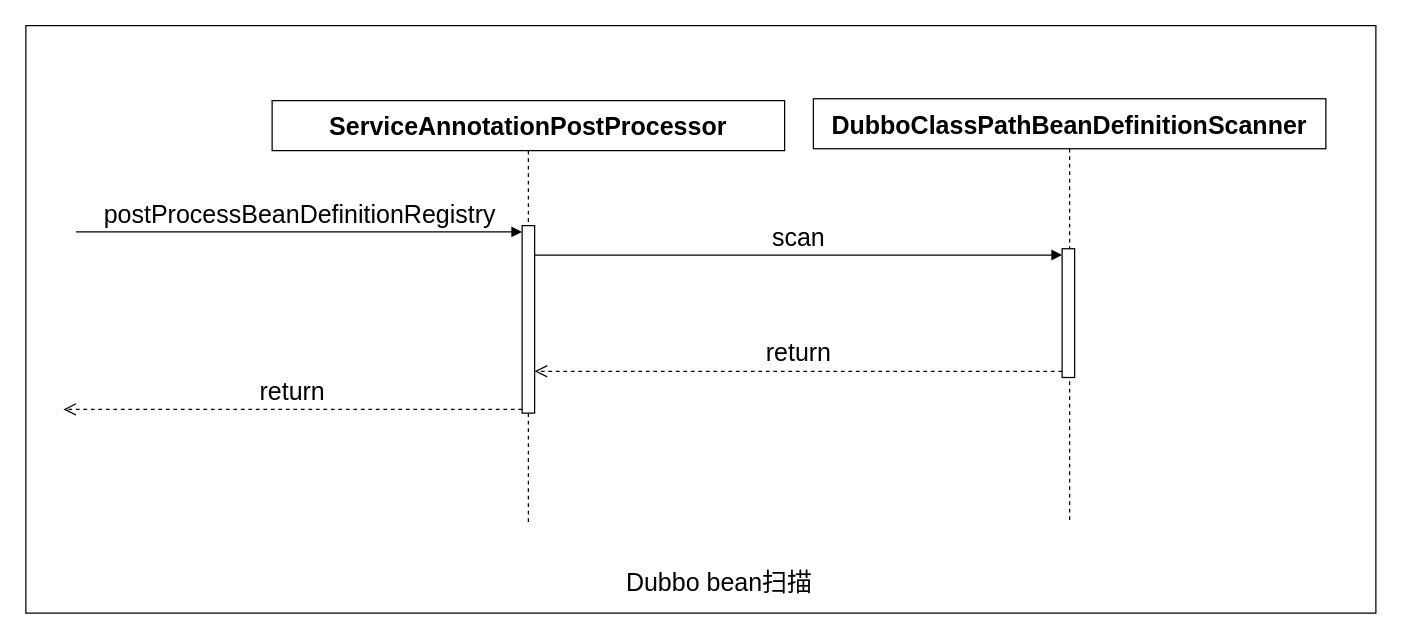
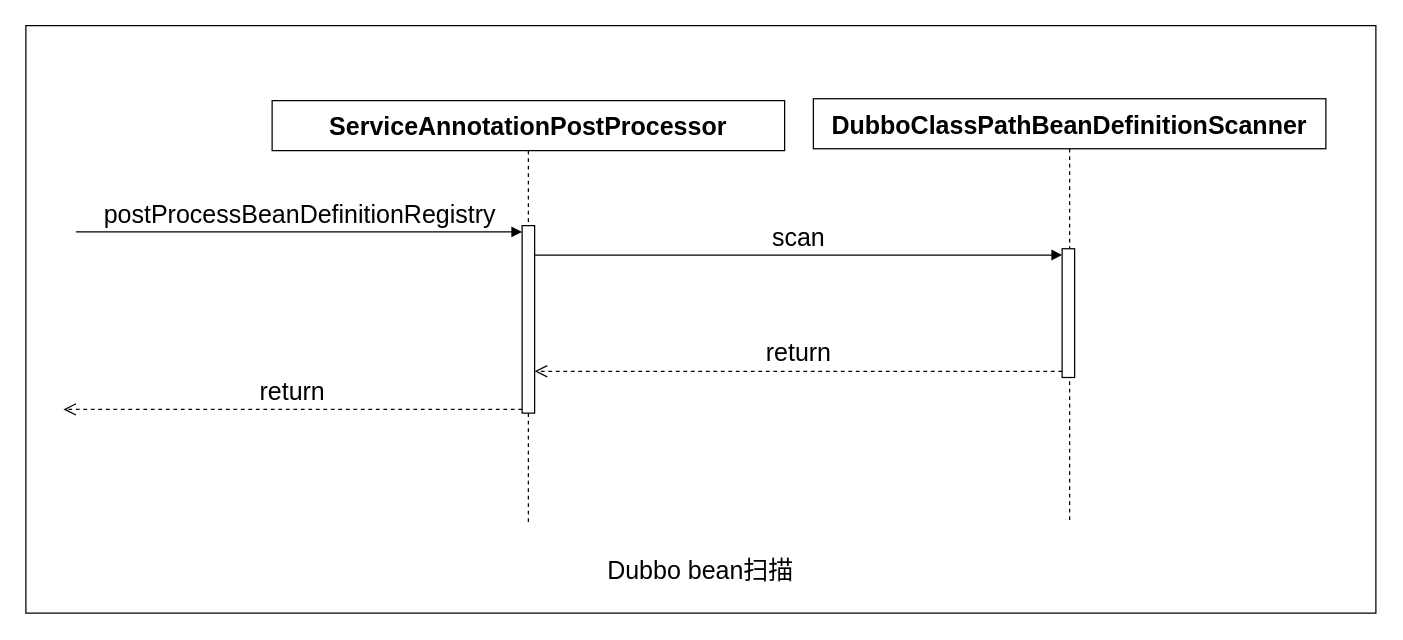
node "Dubbo bean扫描": moved (719, 582) -> (701, 569)
